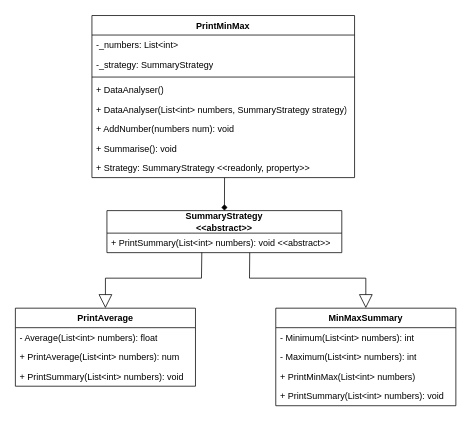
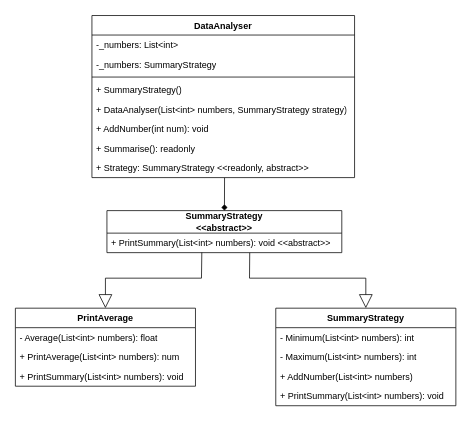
node "PrintMinMax": label "PrintMinMax" -> "DataAnalyser"
node "-_strategy: SummaryStrategy": label "-_strategy: SummaryStrategy" -> "-_numbers: SummaryStrategy"
node "+ DataAnalyser()": label "+ DataAnalyser()" -> "+ SummaryStrategy()"
node "+ AddNumber(numbers num): void": label "+ AddNumber(numbers num): void" -> "+ AddNumber(int num): void"
node "+ Summarise(): void": label "+ Summarise(): void" -> "+ Summarise(): readonly"
node "+ Strategy: SummaryStrategy <<readonly, property>>": label "+ Strategy: SummaryStrategy <<readonly, property>>" -> "+ Strategy: SummaryStrategy <<readonly, abstract>>"
node "MinMaxSummary": label "MinMaxSummary" -> "SummaryStrategy"
node "+ PrintMinMax(List<int> numbers)": label "+ PrintMinMax(List<int> numbers)" -> "+ AddNumber(List<int> numbers)"
